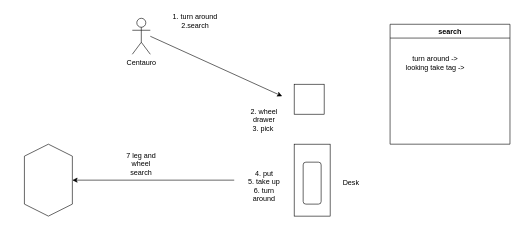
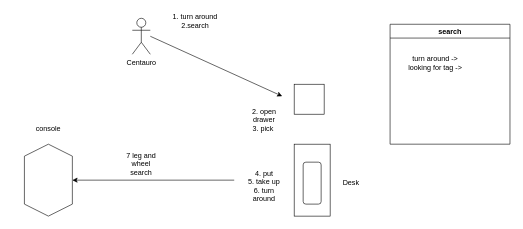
node "turn around -> looking take tag ->": label "turn around -> looking take tag ->" -> "turn around -> looking for tag ->"
node "2. wheel drawer 3. pick": label "2. wheel drawer 3. pick" -> "2. open drawer 3. pick"
node "console": added
